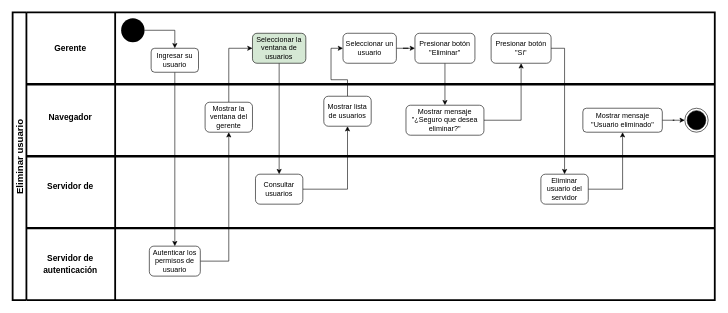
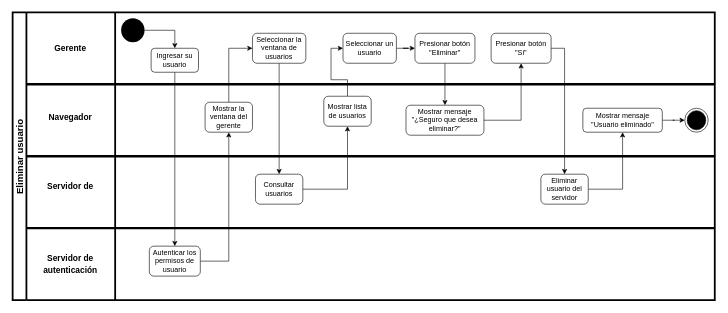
node "Seleccionar la ventana de usuarios": fillcolor #d5e8d4 -> #ffffff
